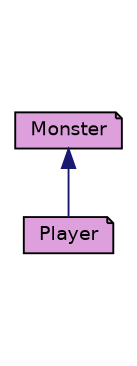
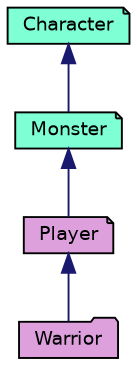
node "Character": added
node "Monster": fillcolor plum -> aquamarine
node "Warrior": added
